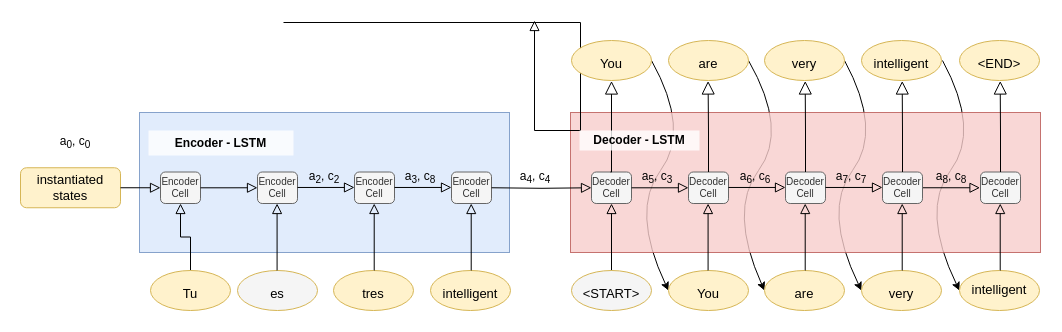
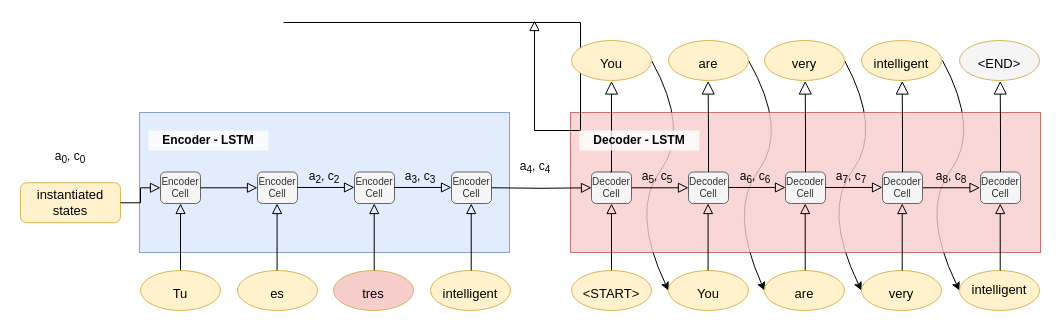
node "<END>": fillcolor #fff2cc -> #f5f5f5
node "a0, c0": moved (76, 143) -> (71, 158)
node "Encoder - LSTM": size 145x25 -> 120x20
node "a3, c8": label "a3, c8" -> "a3, c3"
node "a4, c4": moved (536, 178) -> (536, 168)
node "a5, c3": label "a5, c3" -> "a5, c5"
node "instantiated states": moved (71, 188) -> (71, 203)
node "Tu": moved (191, 291) -> (181, 291)
node "es": fillcolor #f5f5f5 -> #fff2cc
node "tres": fillcolor #fff2cc -> #f8cecc
node "<START>": fillcolor #f5f5f5 -> #fff2cc
